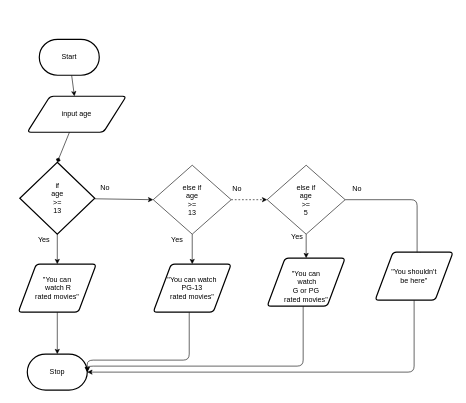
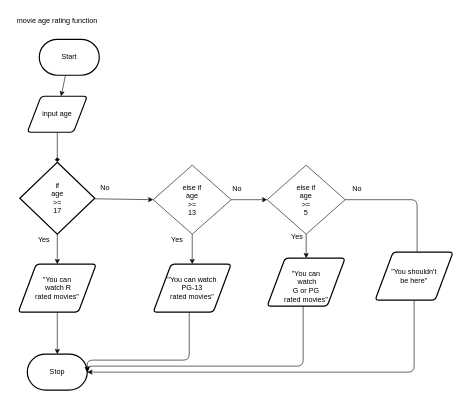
node "movie age rating function": added
node "input age": size 99x36 -> 60x36
node "if age >= 13": label "if age >= 13" -> "if age >= 17"
edge "else if age >= 13" -> "else if age >= 5": style dashed -> solid
